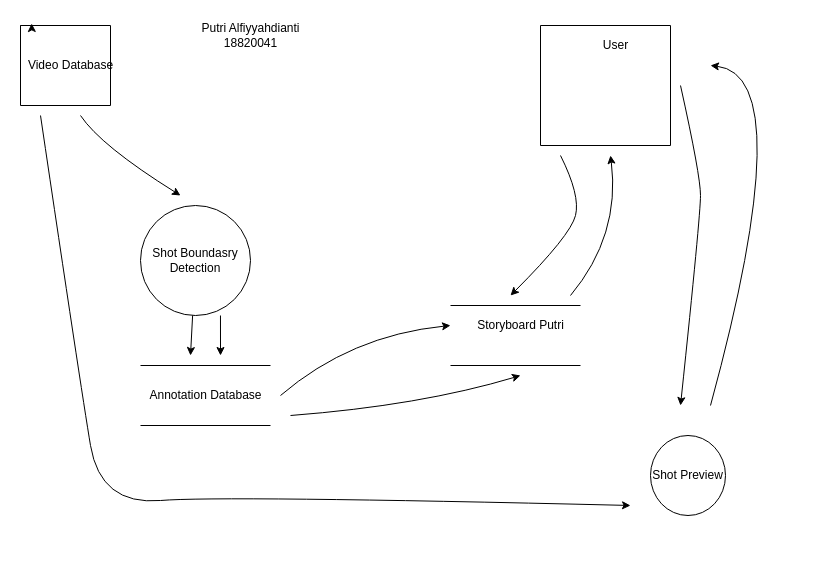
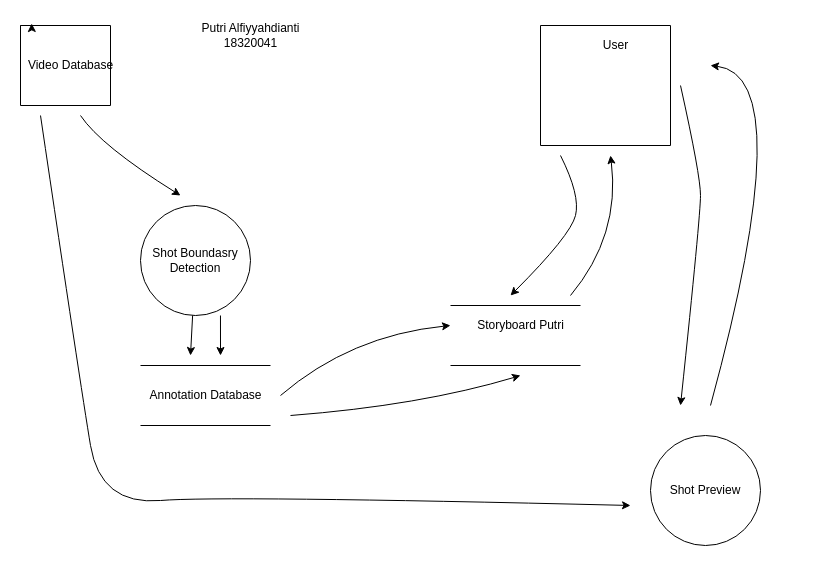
node "Putri Alfiyyahdianti 18820041": label "Putri Alfiyyahdianti 18820041" -> "Putri Alfiyyahdianti 18320041"
node "Shot Preview": size 75x80 -> 110x110
